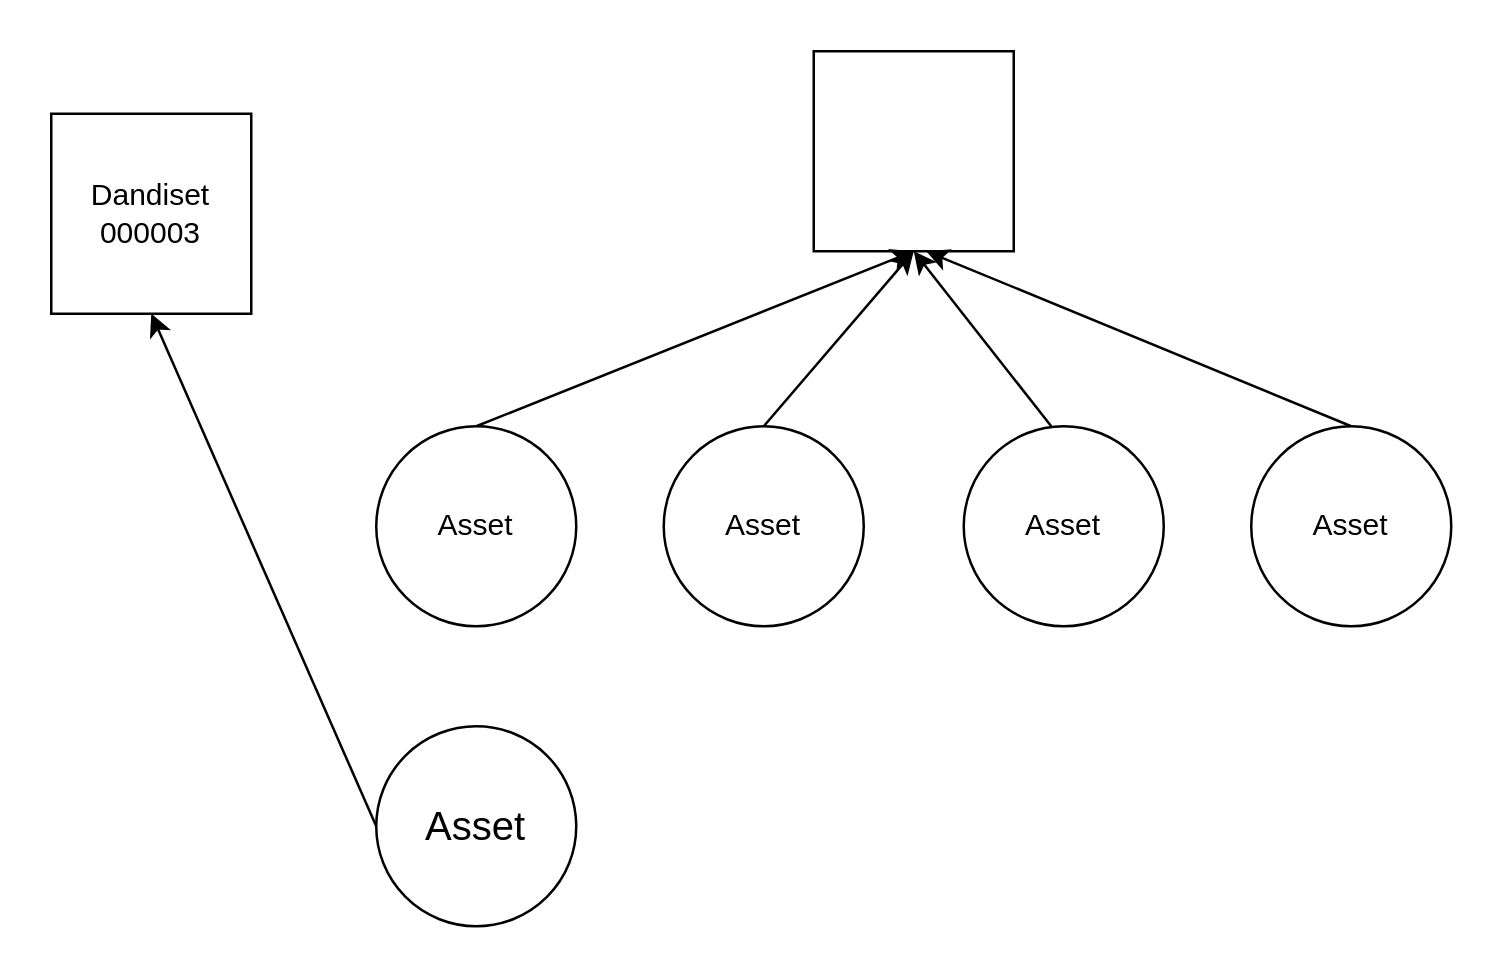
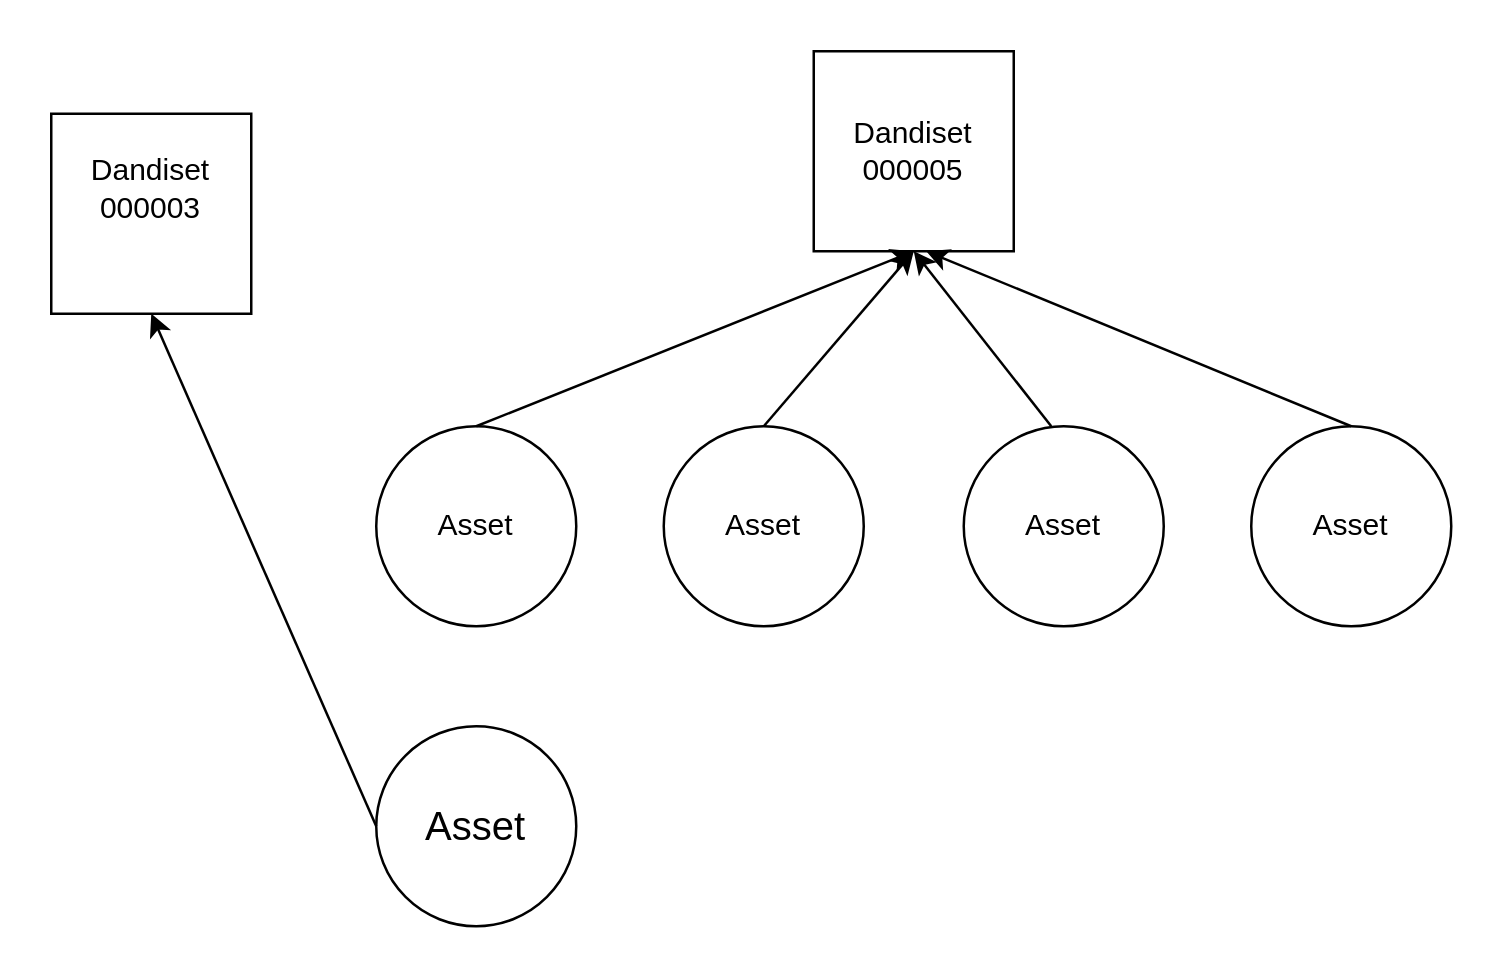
node "Dandiset 000005": added
node "Dandiset 000003": moved (151, 214) -> (151, 189)
